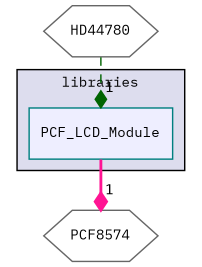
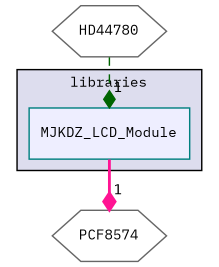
node "PCF_LCD_Module": label "PCF_LCD_Module" -> "MJKDZ_LCD_Module"
